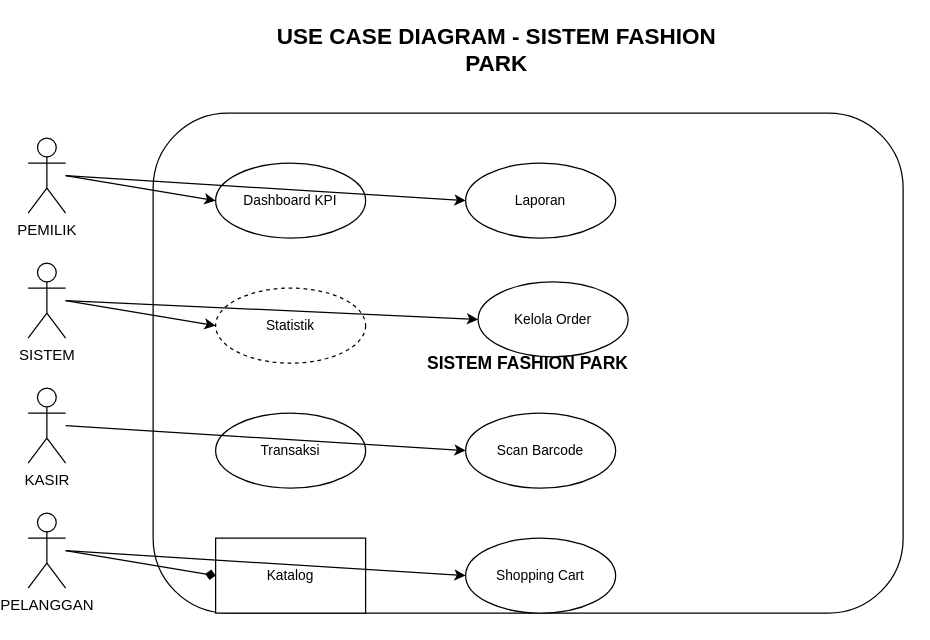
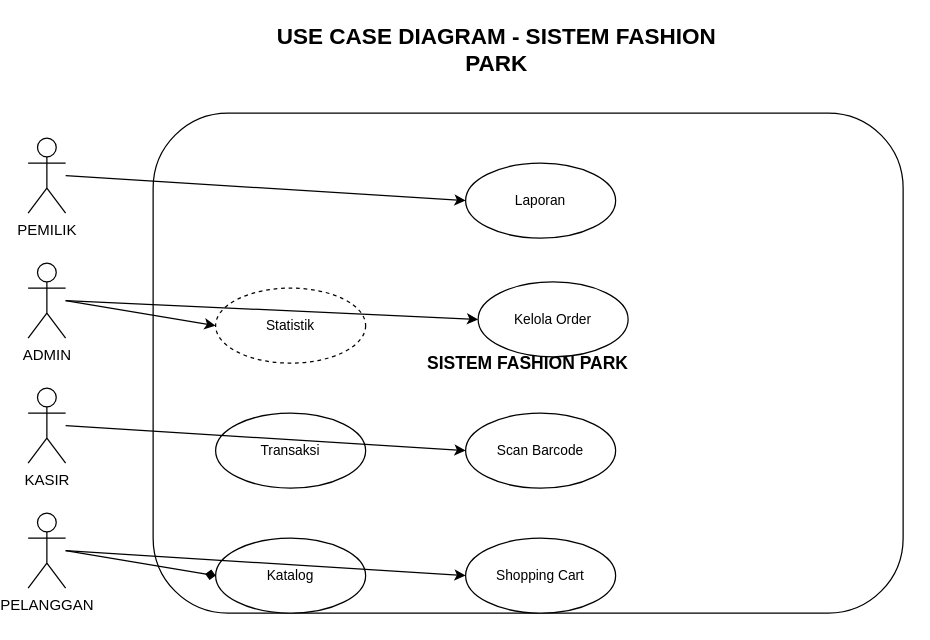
edge "PEMILIK" -> "Dashboard KPI": removed
node "Dashboard KPI": removed
node "SISTEM": label "SISTEM" -> "ADMIN"
node "Katalog": shape rectangle -> ellipse
